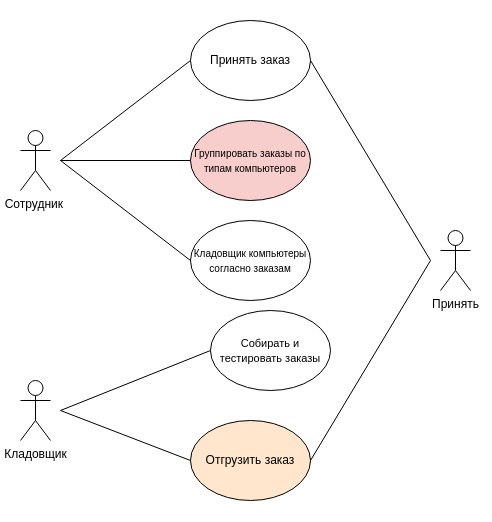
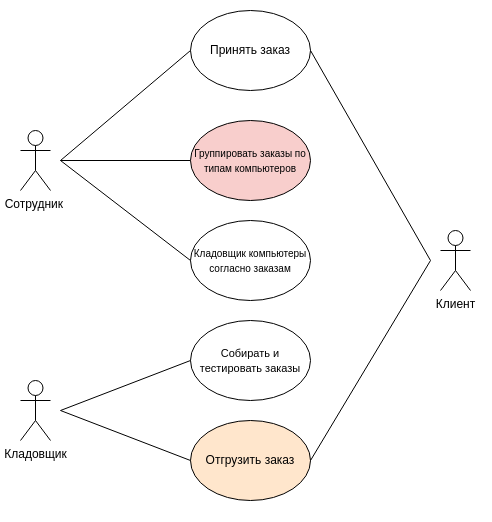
node "Принять заказ": moved (251, 61) -> (251, 51)
node "Принять": label "Принять" -> "Клиент"
node "Собирать и тестировать заказы": moved (271, 351) -> (251, 361)
